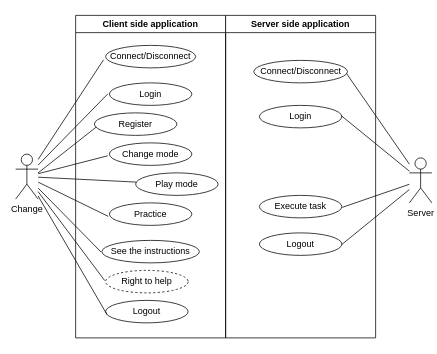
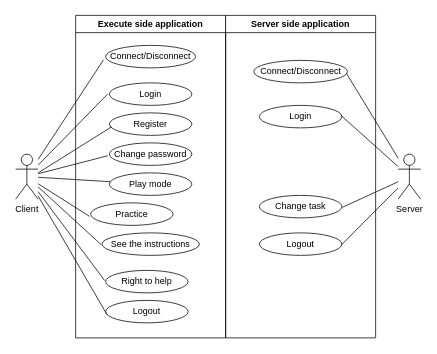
node "Client side application": label "Client side application" -> "Execute side application"
node "Register": moved (135, 124) -> (150, 124)
node "Change mode": label "Change mode" -> "Change password"
node "Server": moved (420, 180) -> (409, 177)
node "Play mode": moved (177, 184) -> (150, 184)
node "Execute task": label "Execute task" -> "Change task"
node "Change": label "Change" -> "Client"
node "Practice": moved (150, 214) -> (132, 214)
node "See the instructions": moved (150, 252) -> (150, 244)
node "Right to help": style dashed -> solid
